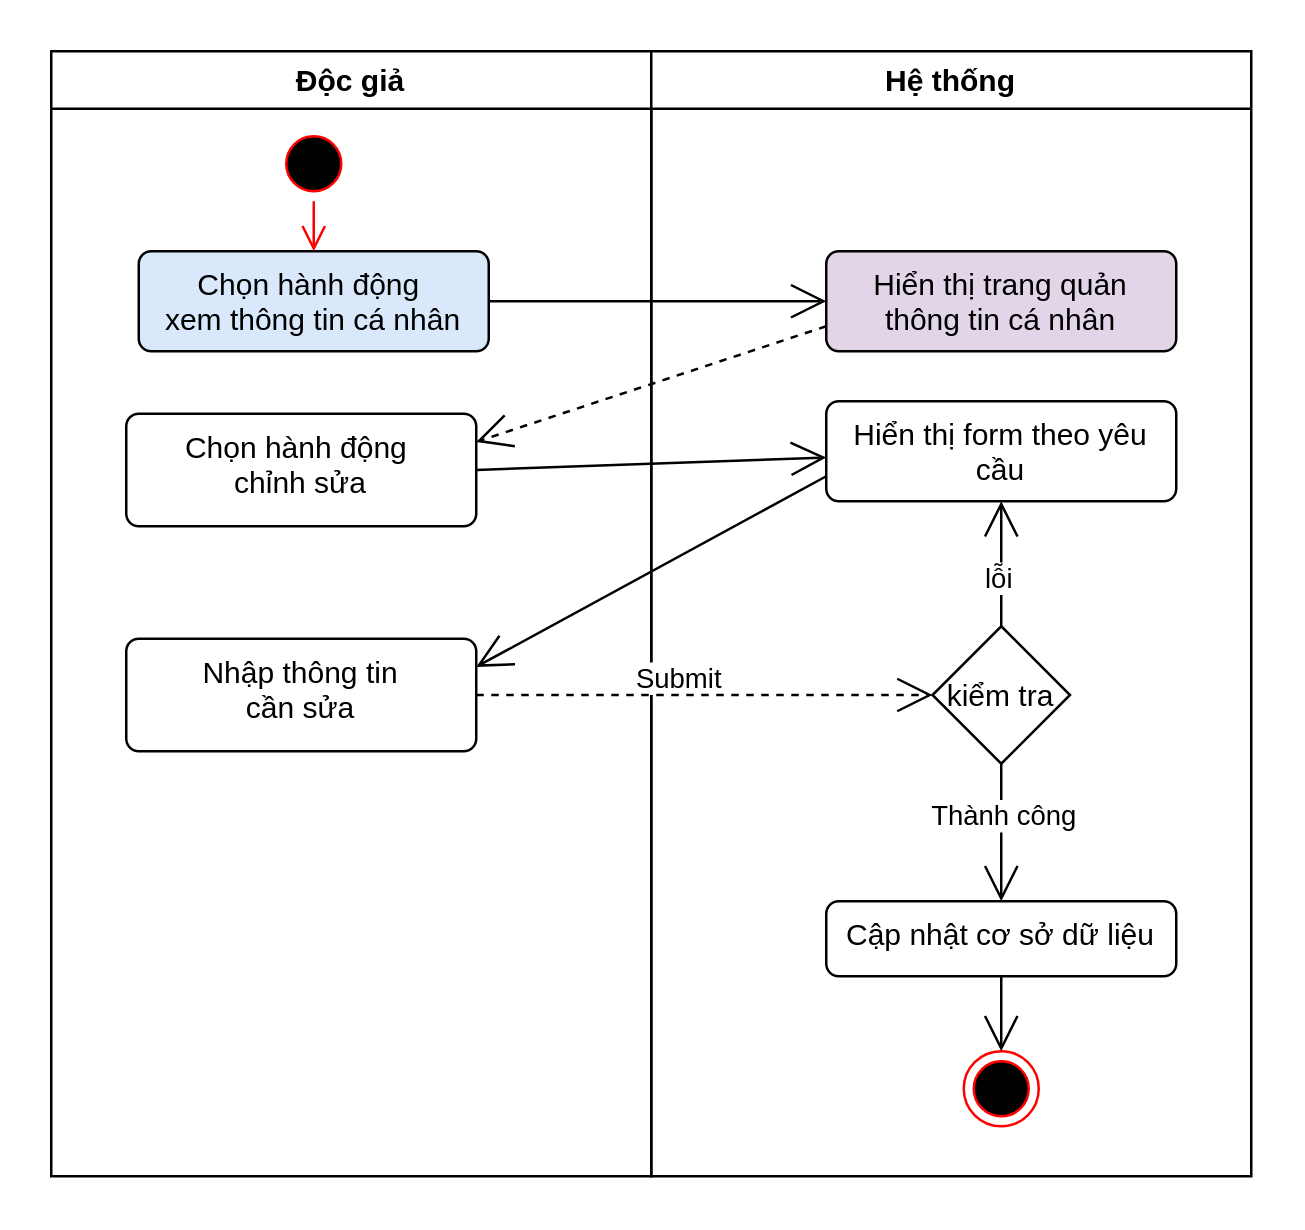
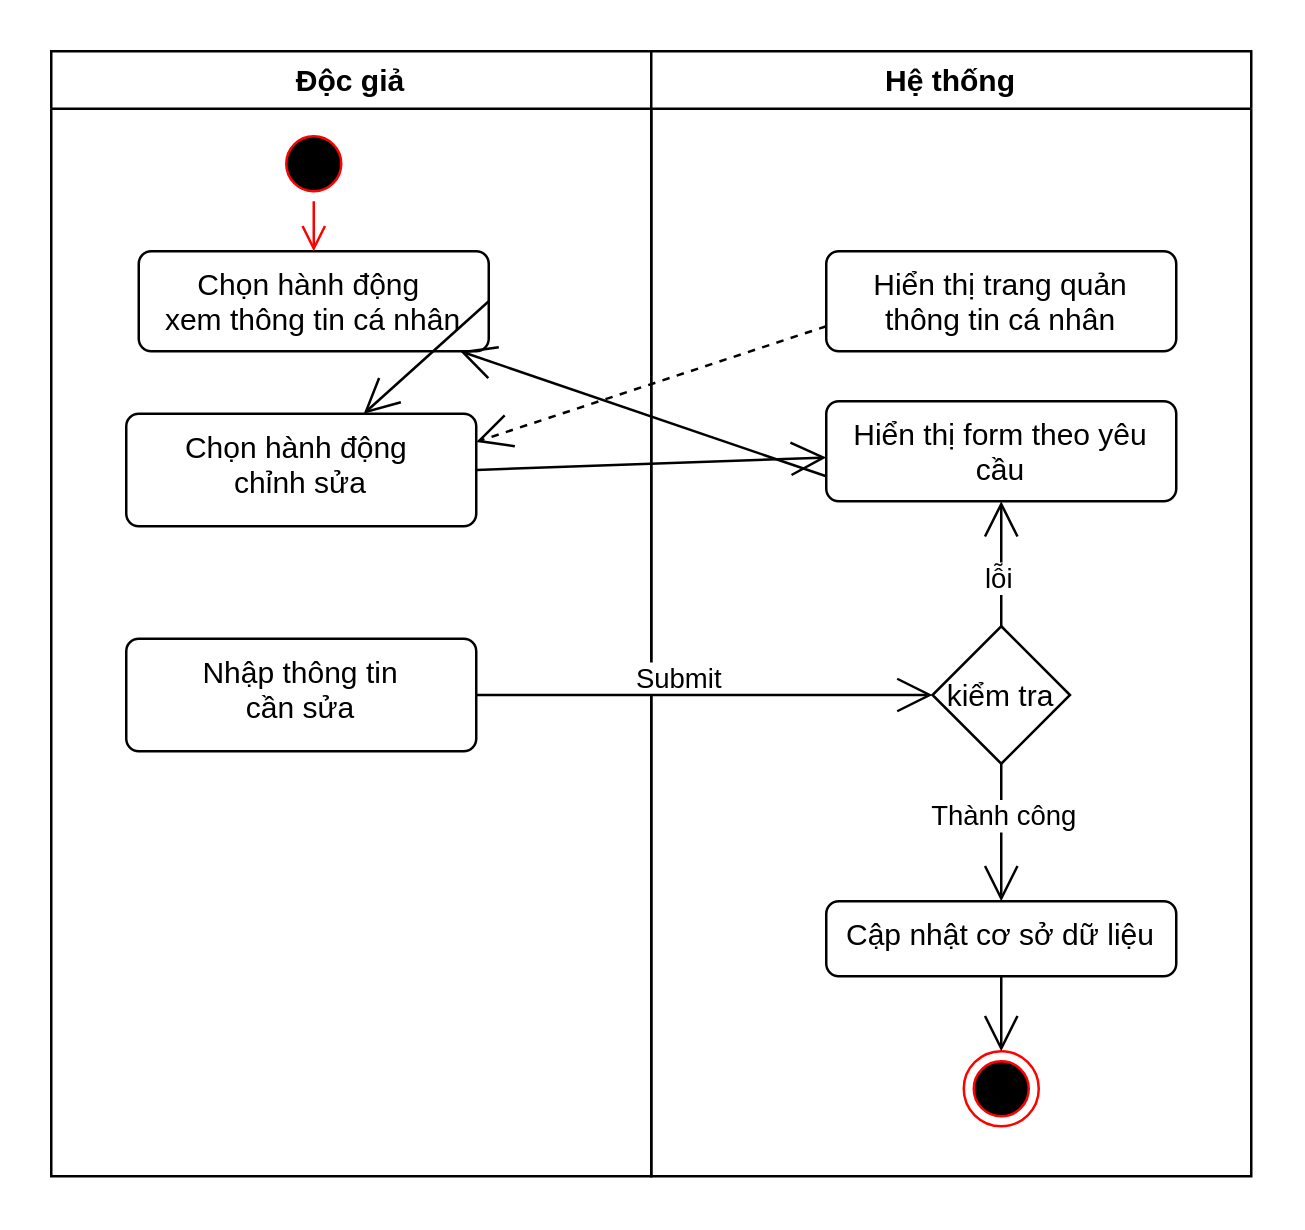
node "Chọn hành động xem thông tin cá nhân": fillcolor #dae8fc -> #ffffff
edge "Chọn hành động xem thông tin cá nhân" -> "Hiển thị trang quản thông tin cá nhân": now "Chọn hành động xem thông tin cá nhân" -> "Chọn hành động chỉnh sửa"
node "Hiển thị trang quản thông tin cá nhân": fillcolor #e1d5e7 -> #ffffff
edge "Hiển thị form theo yêu cầu" -> "Nhập thông tin cần sửa": now "Hiển thị form theo yêu cầu" -> "Chọn hành động xem thông tin cá nhân"
edge "Nhập thông tin cần sửa" -> "kiểm tra": style dashed -> solid
